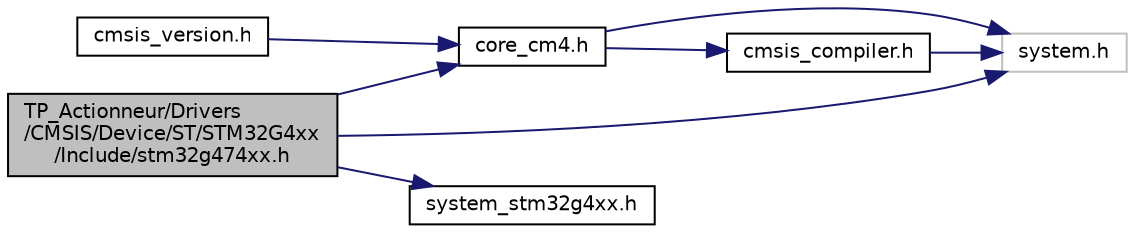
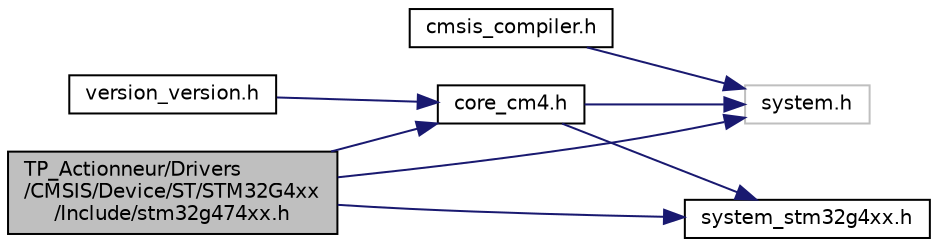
node "cmsis_version.h": label "cmsis_version.h" -> "version_version.h"
edge "core_cm4.h" -> "cmsis_compiler.h": now "core_cm4.h" -> "system_stm32g4xx.h"
